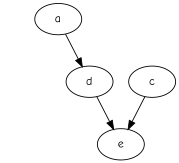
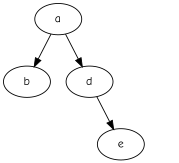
node "b": added
node "c": removed
